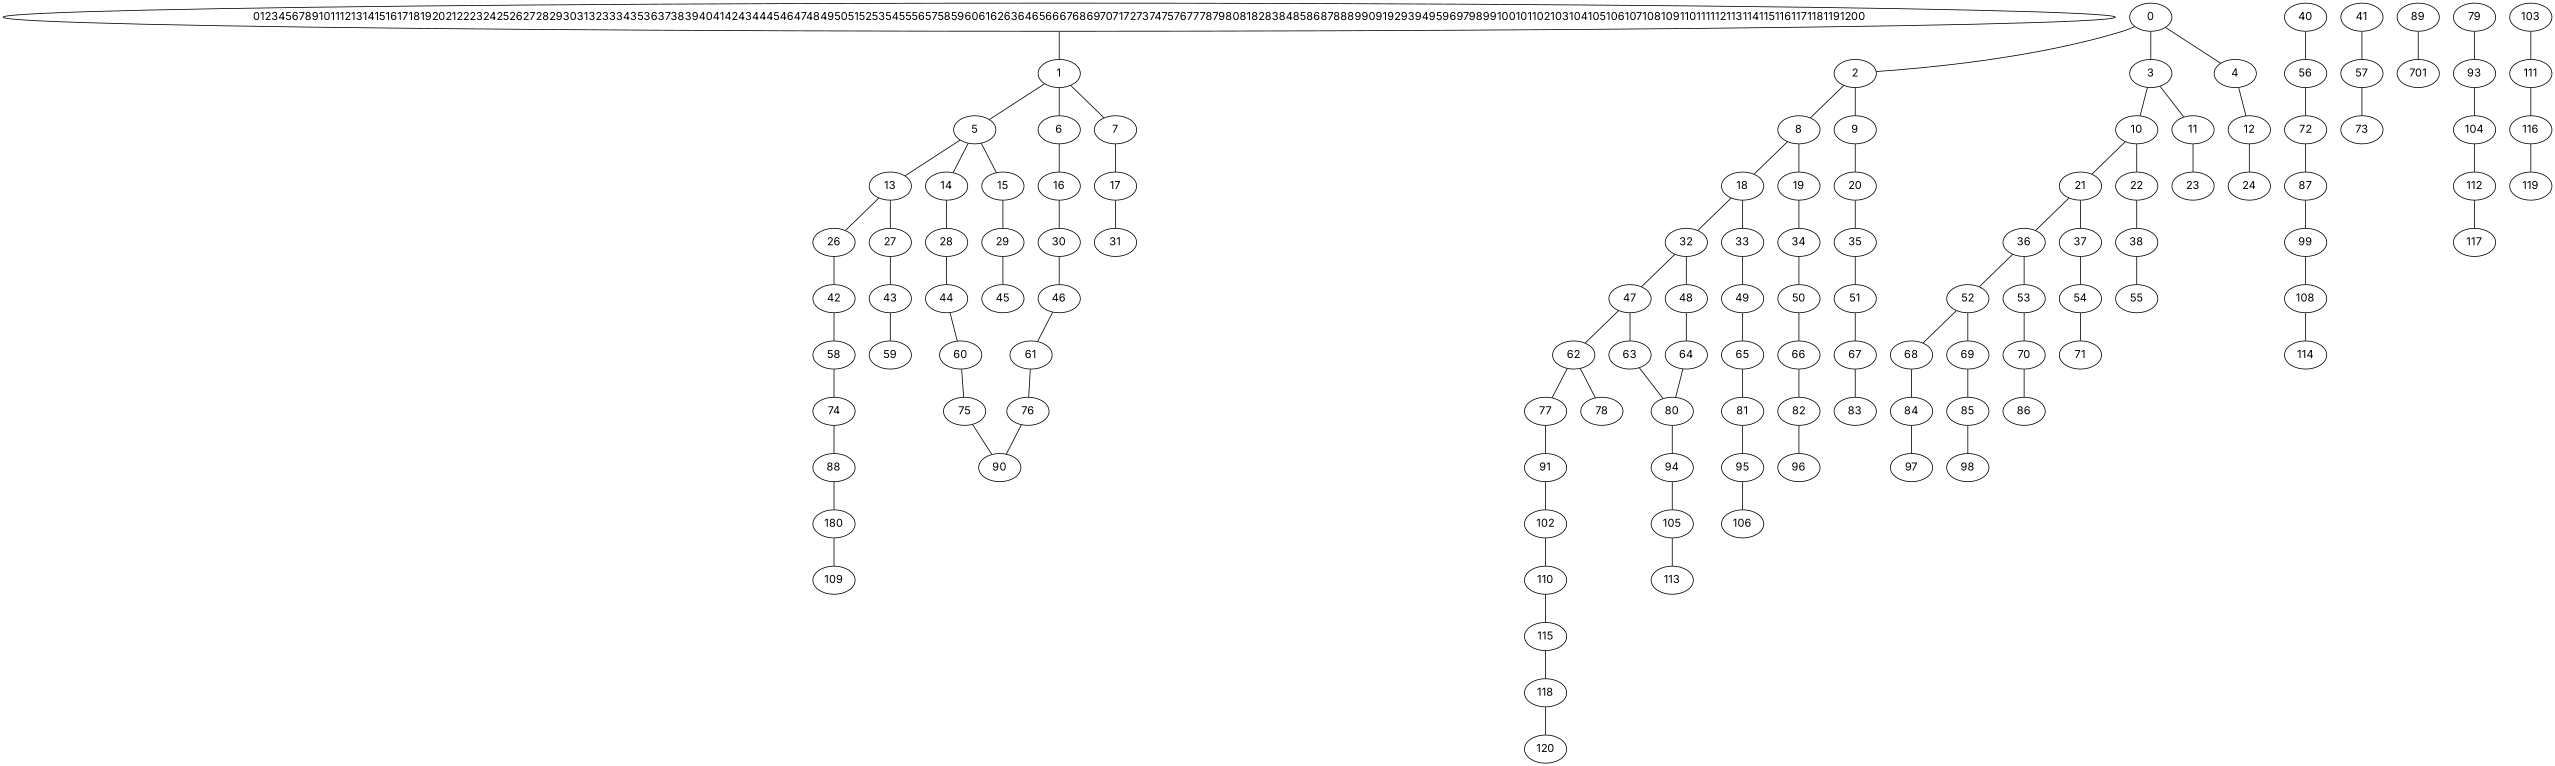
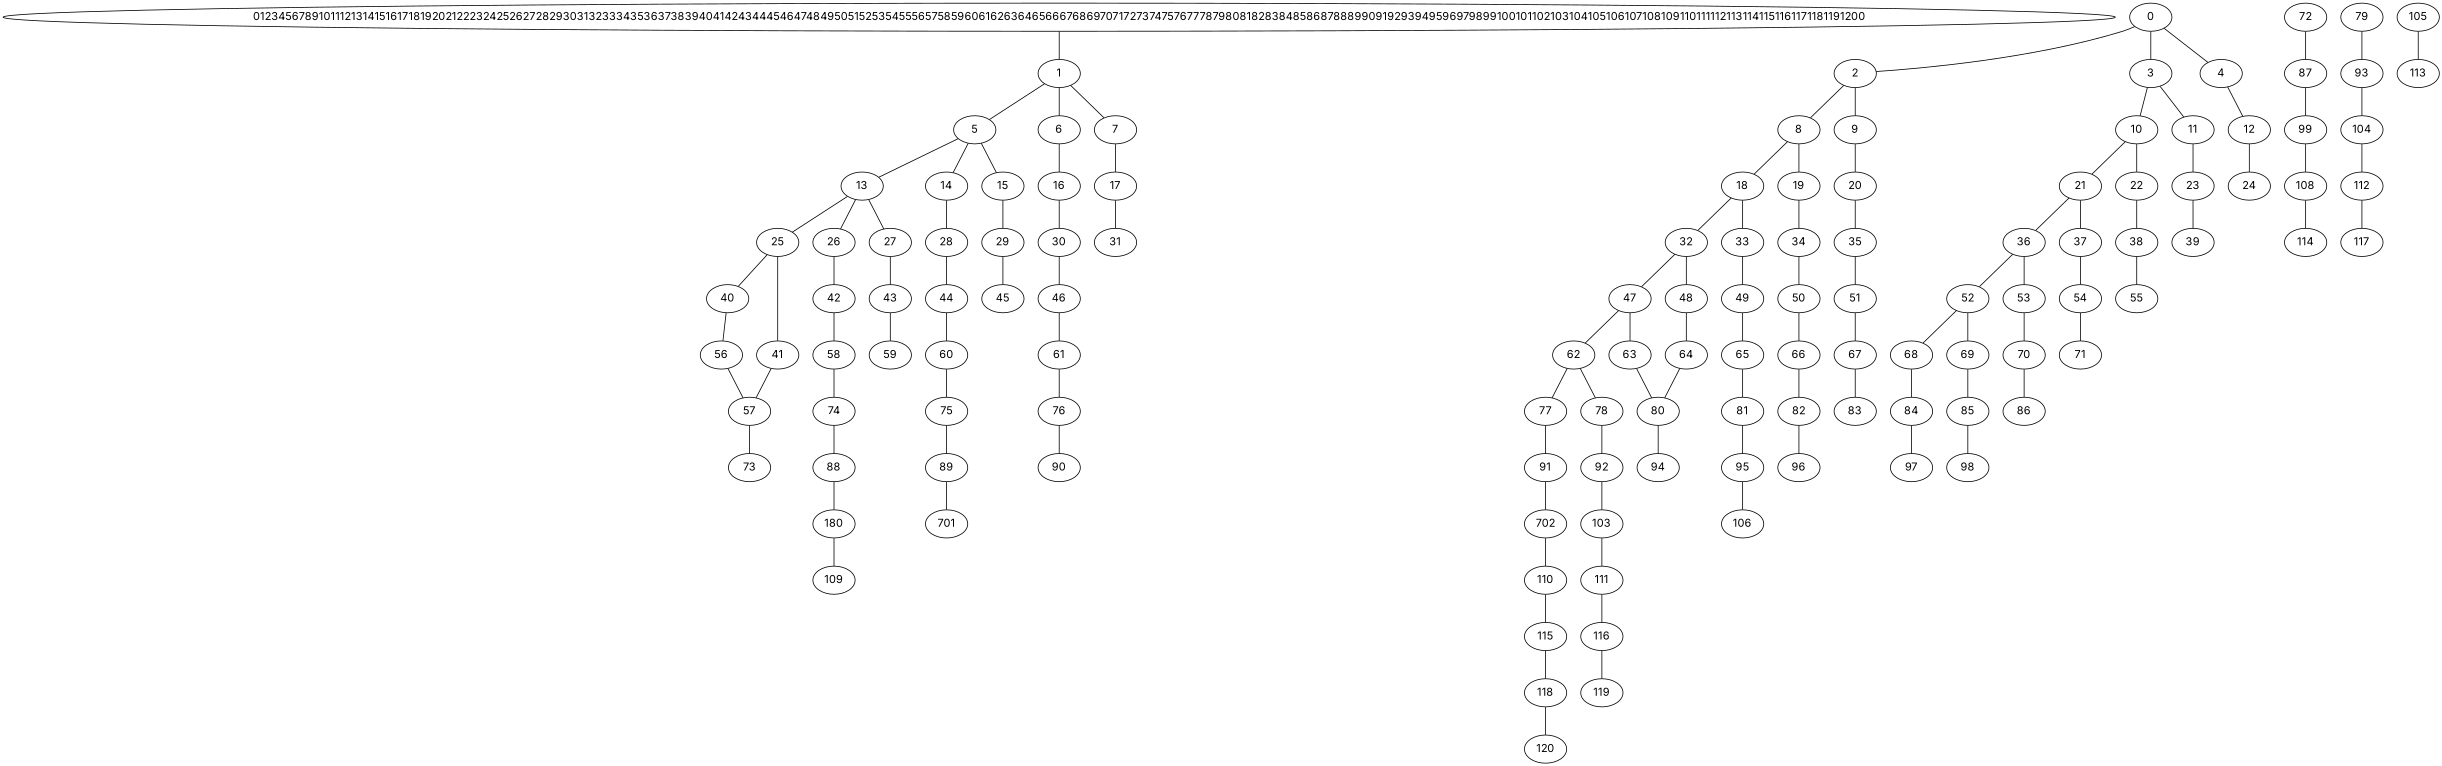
edge "56" -- "72": now "56" -- "57"
node "25": added
node "39": added
edge "75" -- "90": now "75" -- "89"
node "92": added
edge "94" -- "105": removed
node "102": label "102" -> "702"
